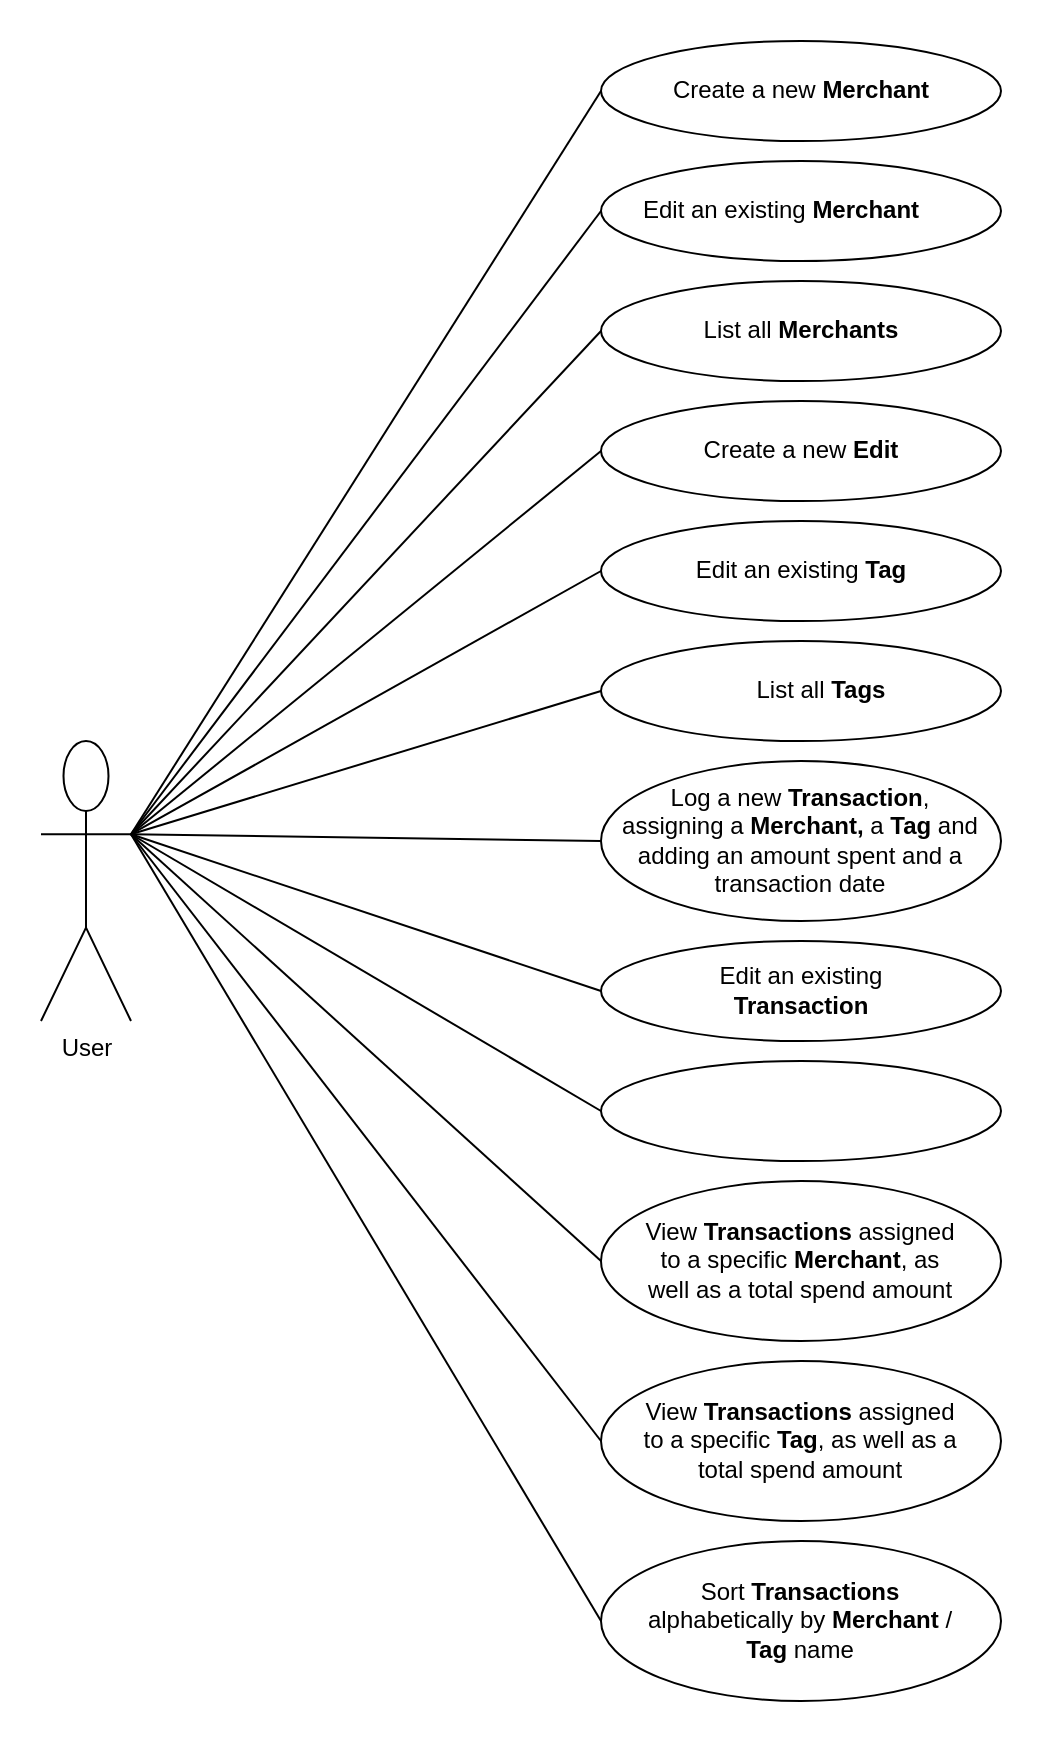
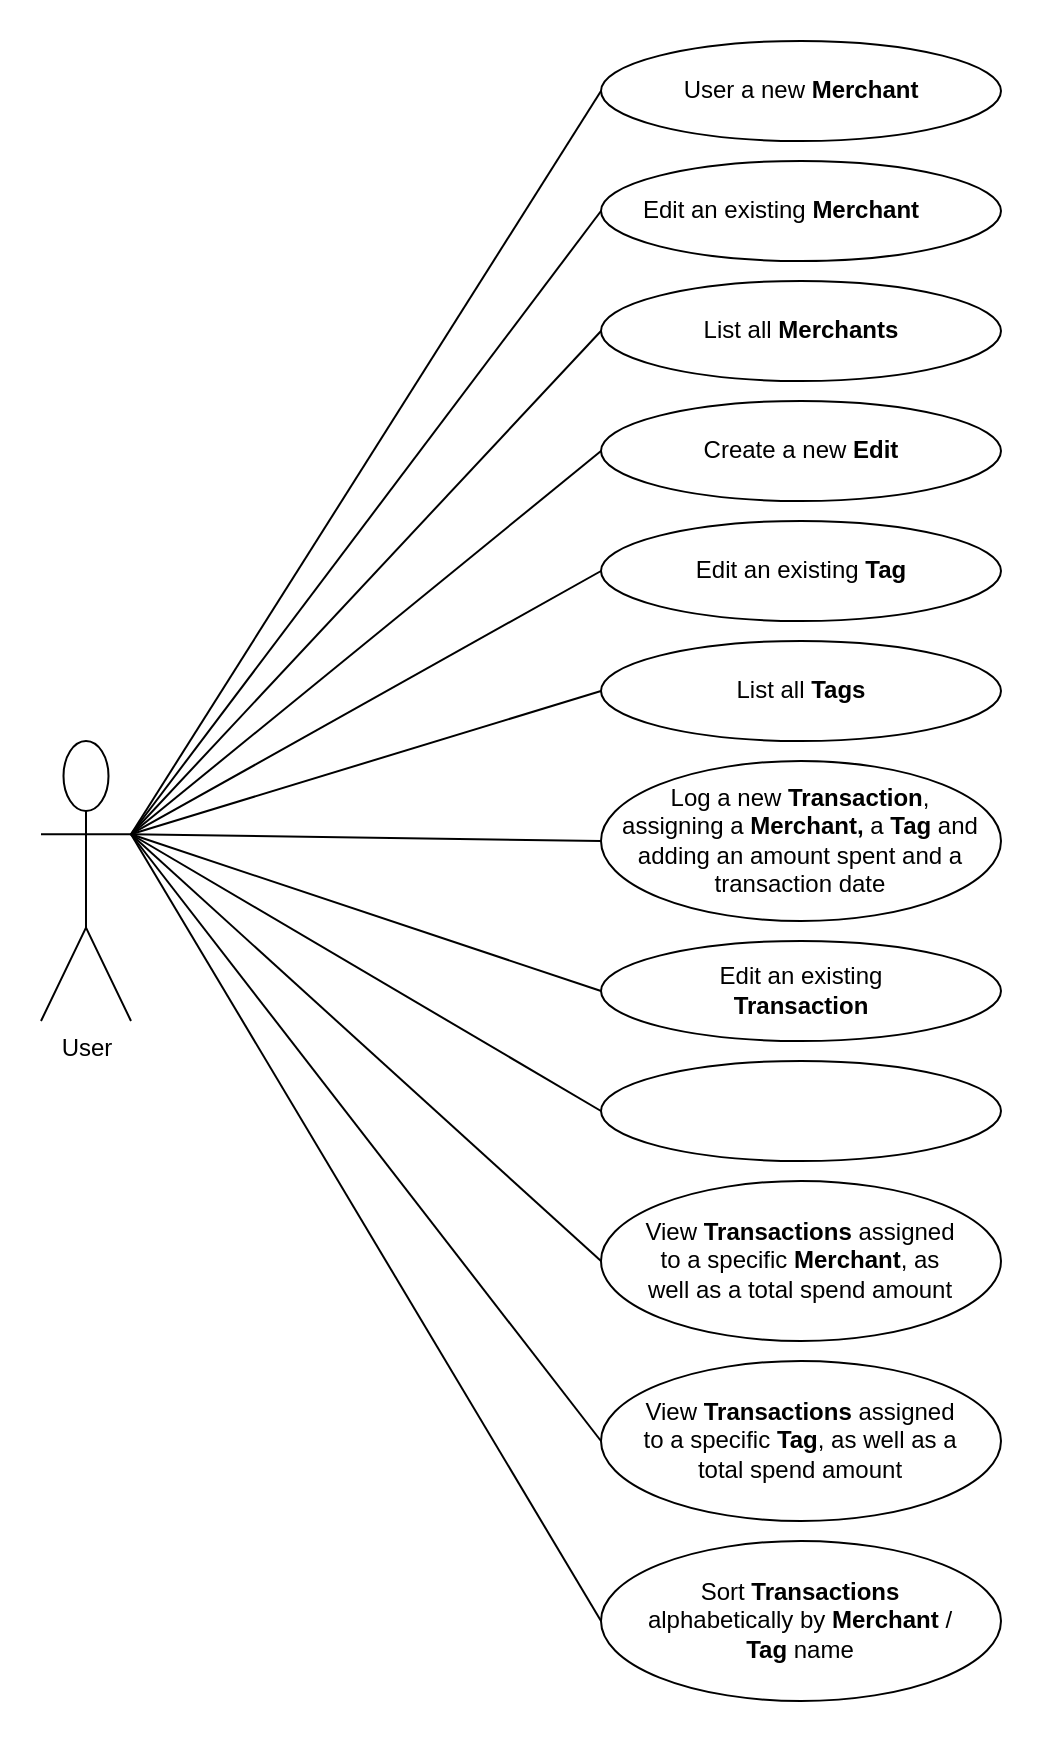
node "Create a new Merchant": label "Create a new Merchant" -> "User a new Merchant"
node "List all Tags": moved (821, 691) -> (801, 691)
